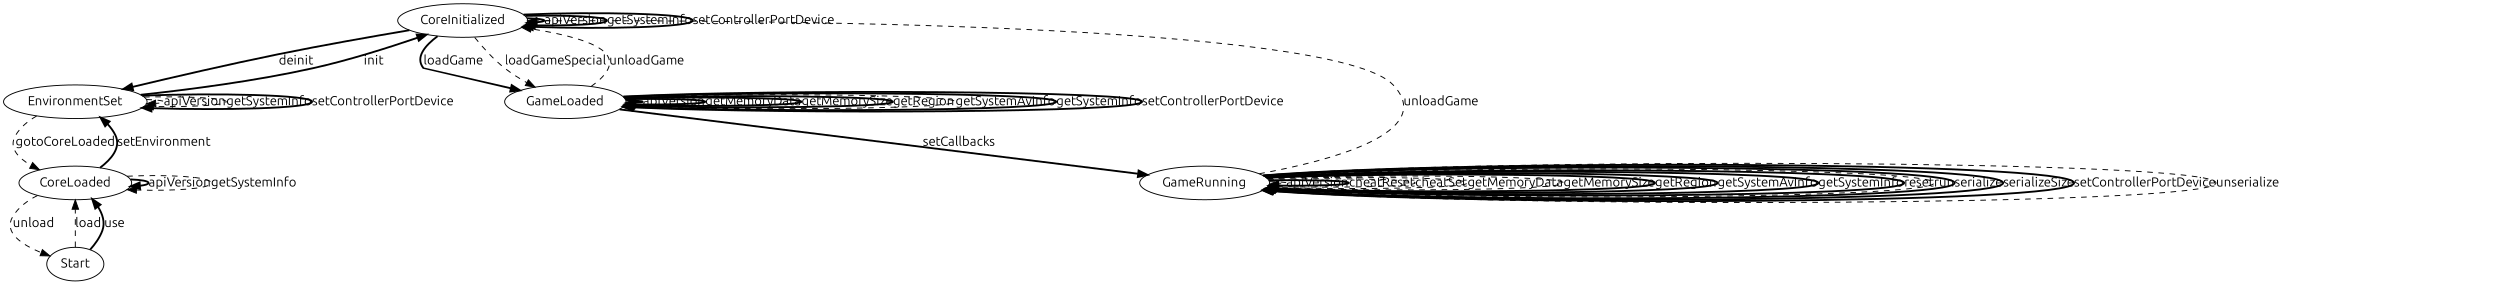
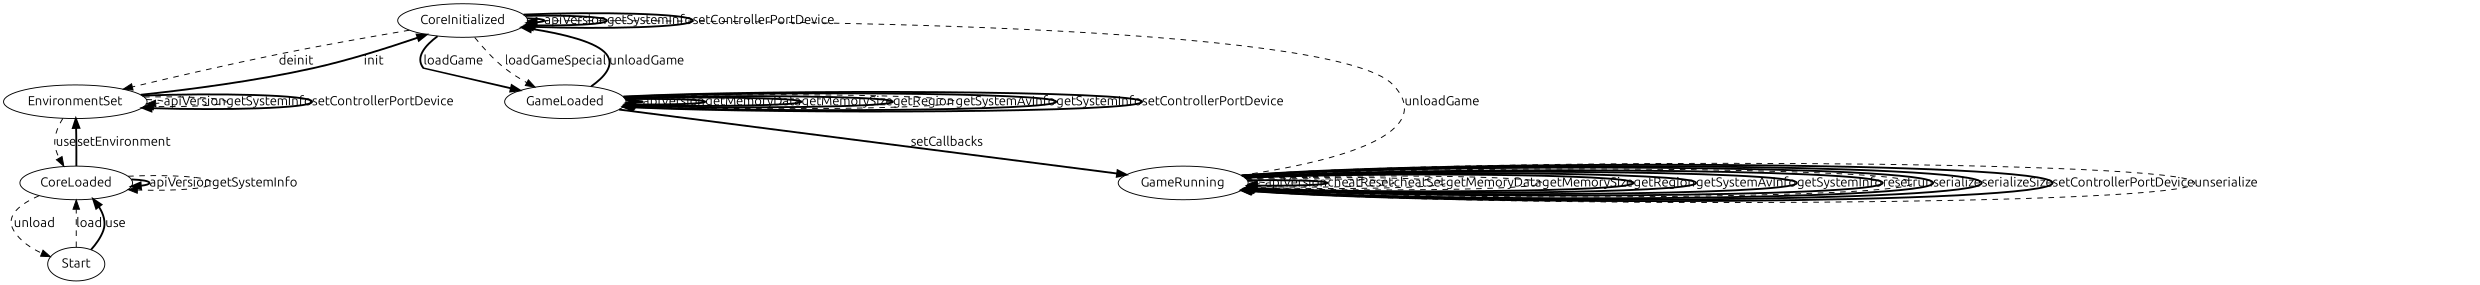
edge "GameLoaded" -> "CoreInitialized": style dashed -> bold
edge "CoreInitialized" -> "EnvironmentSet": style bold -> dashed
edge "EnvironmentSet" -> "CoreLoaded": label "gotoCoreLoaded" -> "use"
